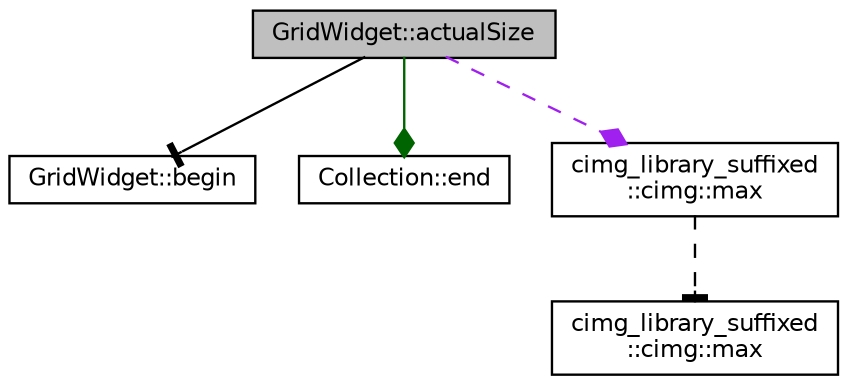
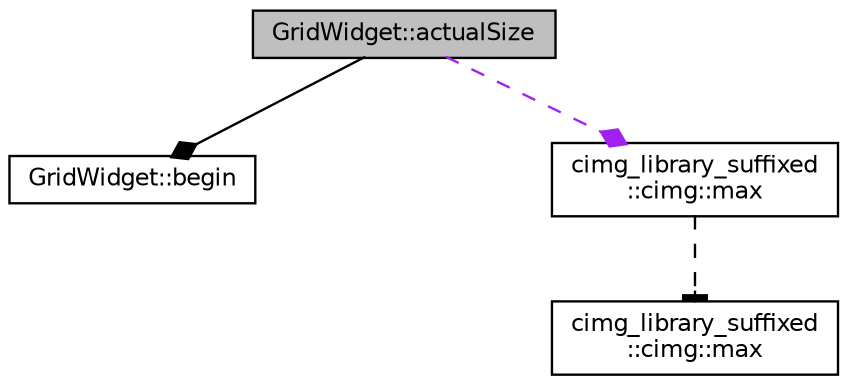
edge "GridWidget::actualSize" -> "GridWidget::begin": arrowhead tee -> diamond
node "Collection::end": removed
